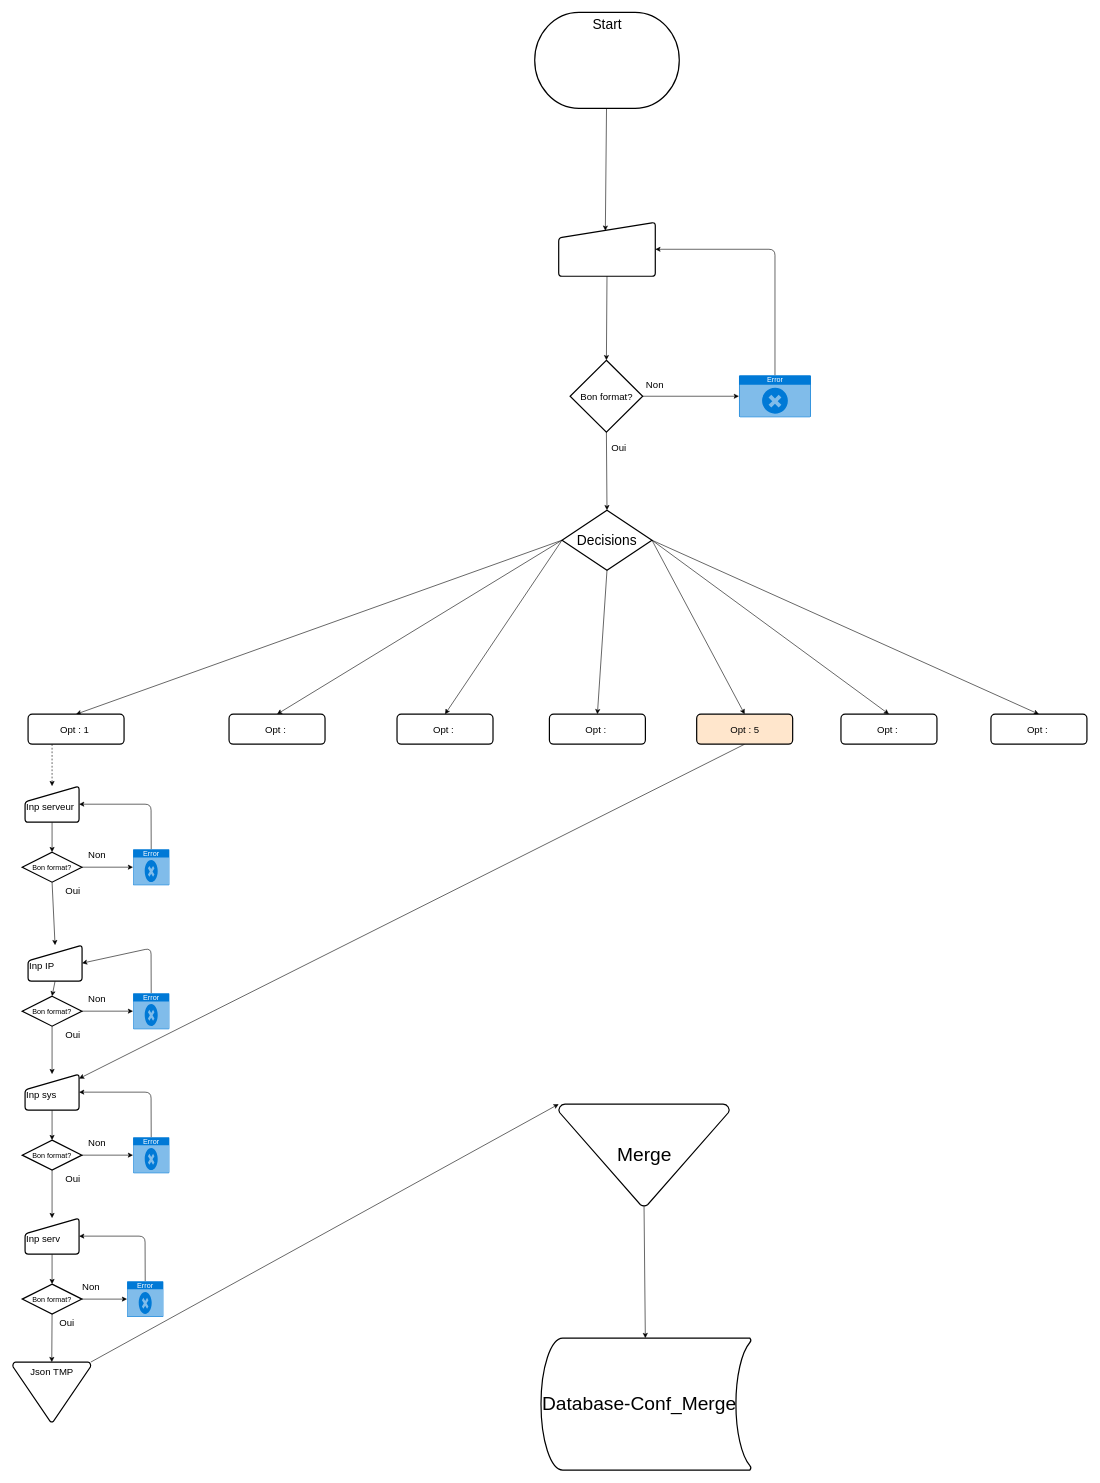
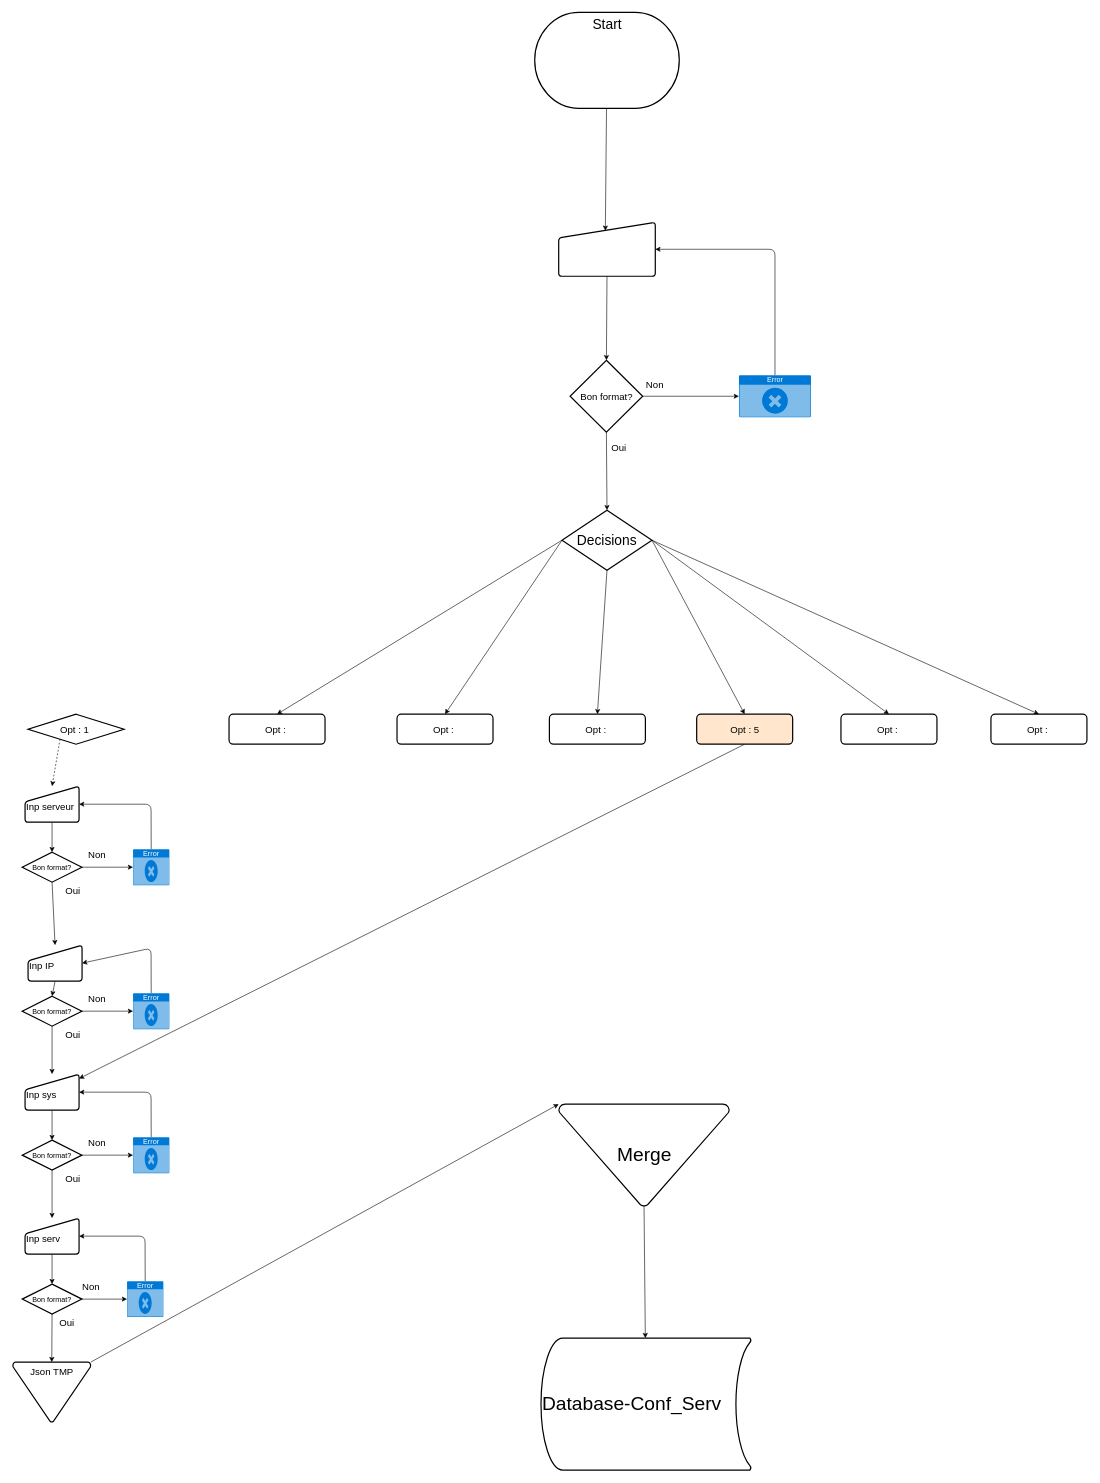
edge "Decisions" -> "Opt : 1": removed
node "Opt : 1": shape rounded rectangle -> diamond
node "Database-Conf_Merge": label "Database-Conf_Merge" -> "Database-Conf_Serv"
